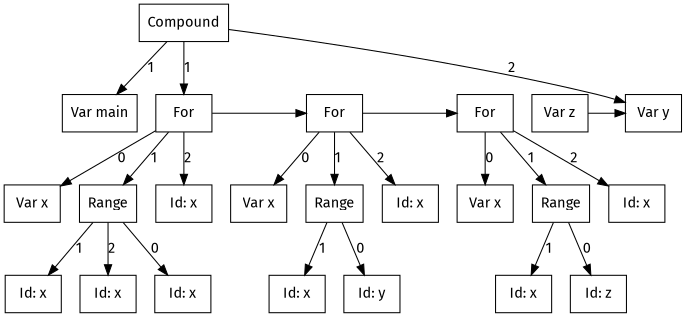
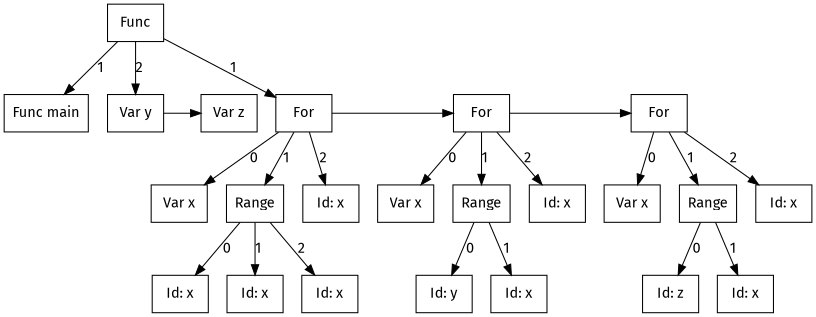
node "Compound": label "Compound" -> "Func"
node "Var main": label "Var main" -> "Func main"
edge "Var z" -> "Var y": reversed
